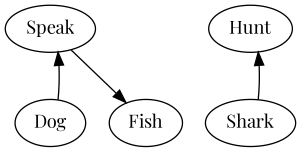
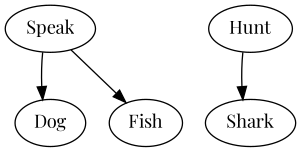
edge "Dog" -> "Speak": reversed
edge "Shark" -> "Hunt": reversed
